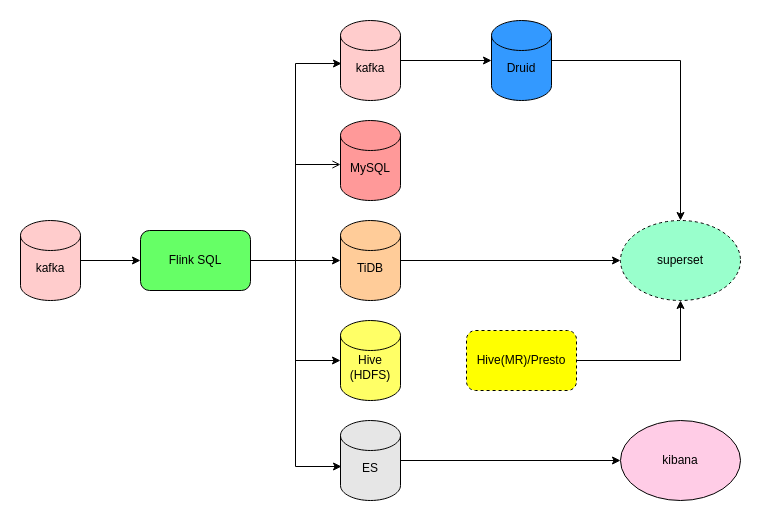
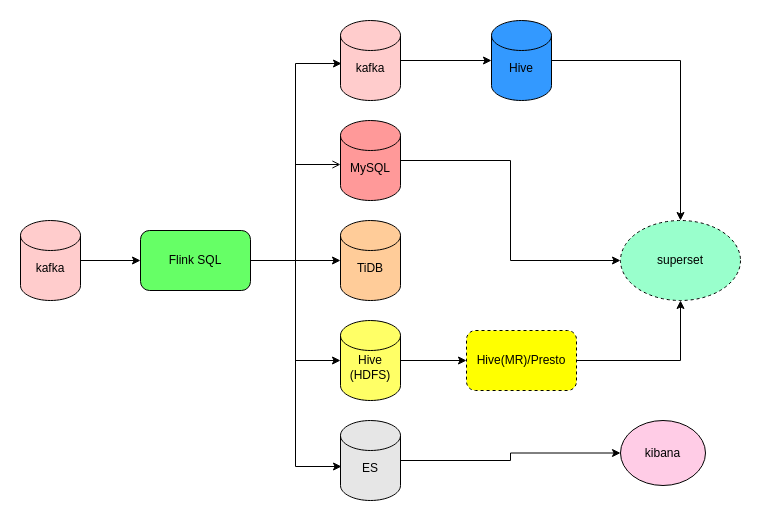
node "Druid": label "Druid" -> "Hive"
edge "MySQL" -> "superset": added
edge "TiDB" -> "superset": removed
edge "Hive (HDFS)" -> "Hive(MR)/Presto": added
node "kibana": size 120x80 -> 85x65
